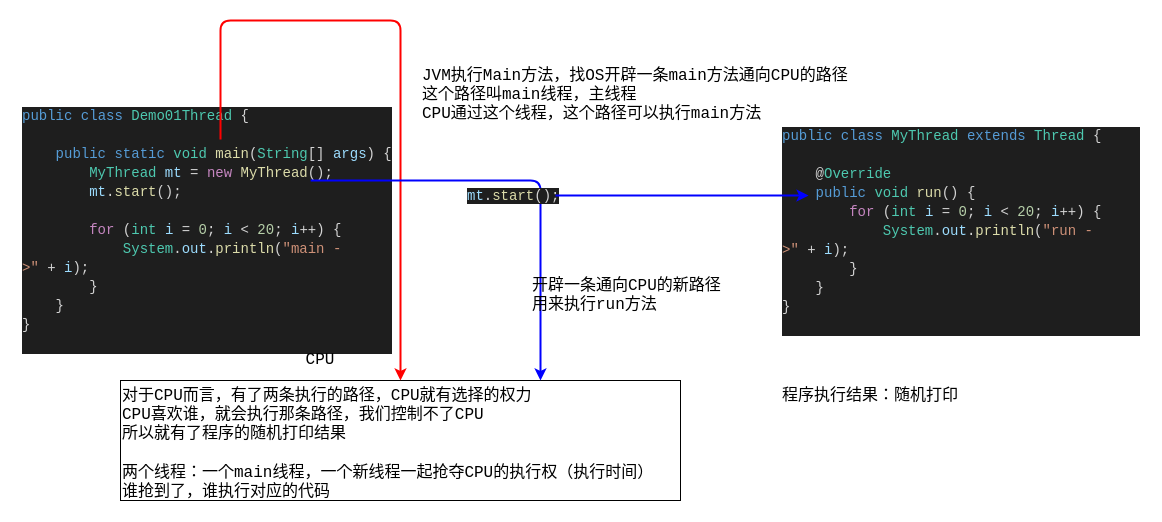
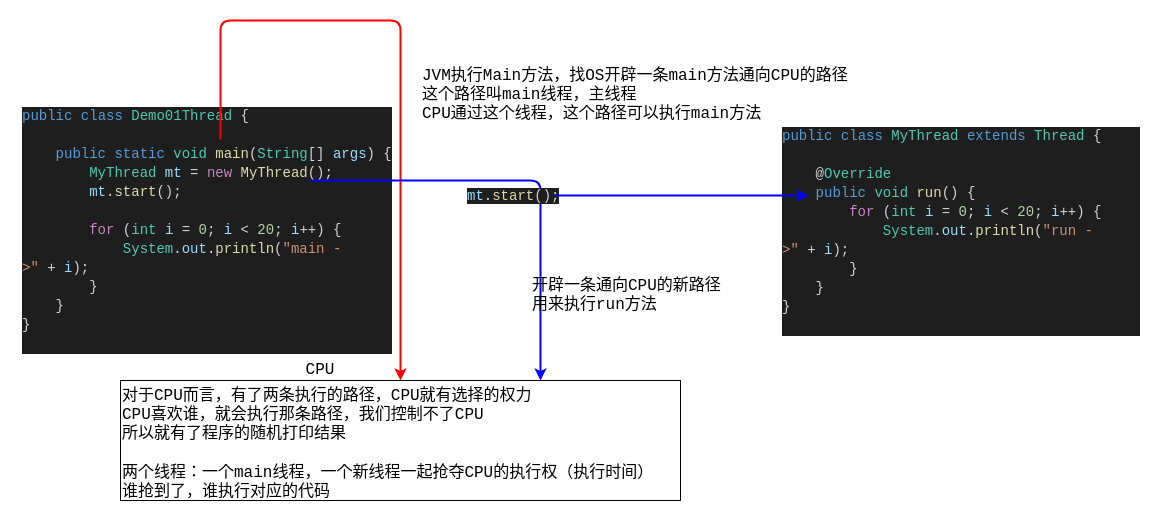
node "CPU": moved (321, 361) -> (321, 371)
node "程序执行结果：随机打印": removed
